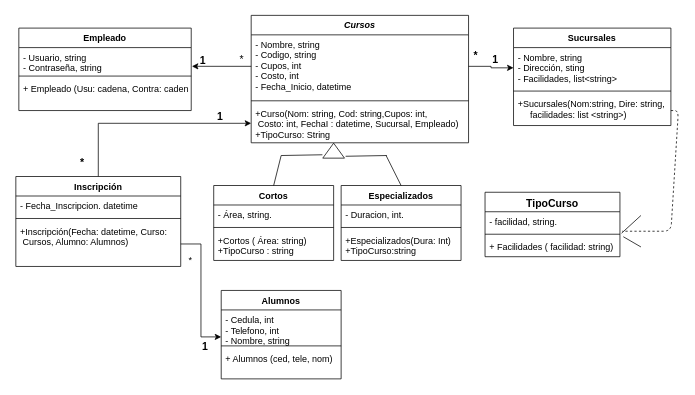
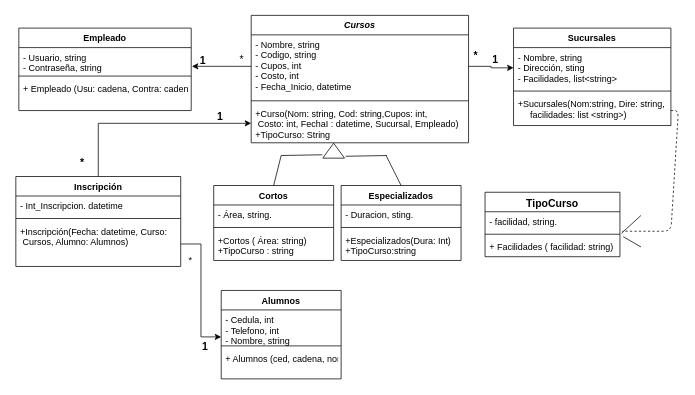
node "- Fecha_Inscripcion. datetime": label "- Fecha_Inscripcion. datetime" -> "- Int_Inscripcion. datetime"
node "- Duracion, int.": label "- Duracion, int." -> "- Duracion, sting."
node "+ Alumnos (ced, tele, nom)": label "+ Alumnos (ced, tele, nom)" -> "+ Alumnos (ced, cadena, nom)"
